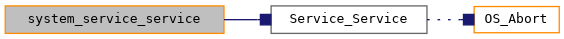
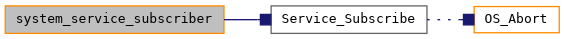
node "system_service_service": label "system_service_service" -> "system_service_subscriber"
node "Service_Service": label "Service_Service" -> "Service_Subscribe"
